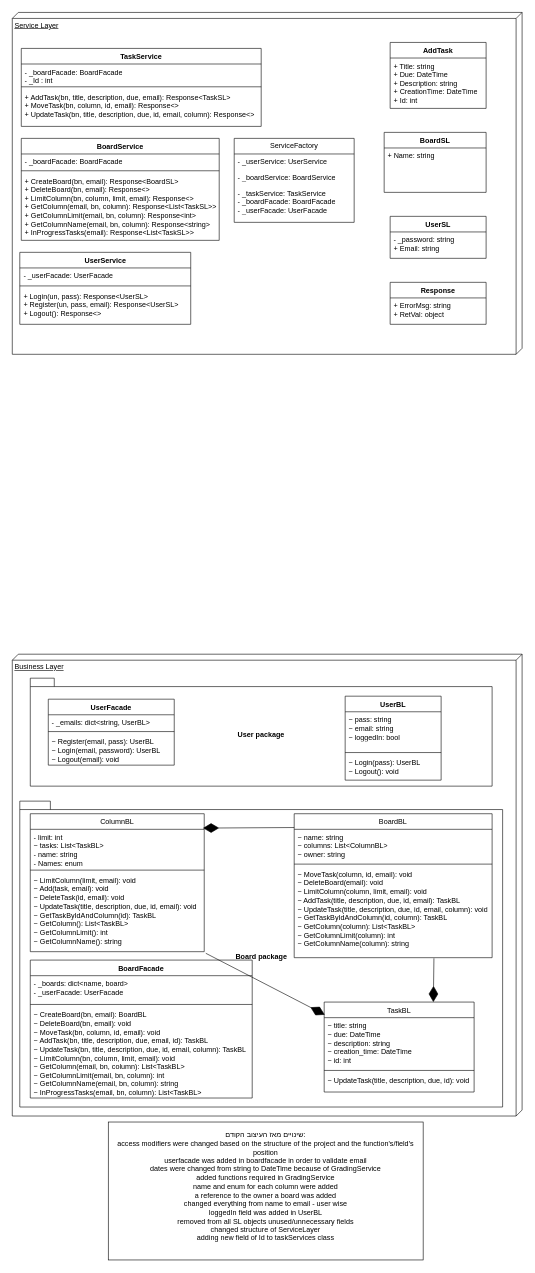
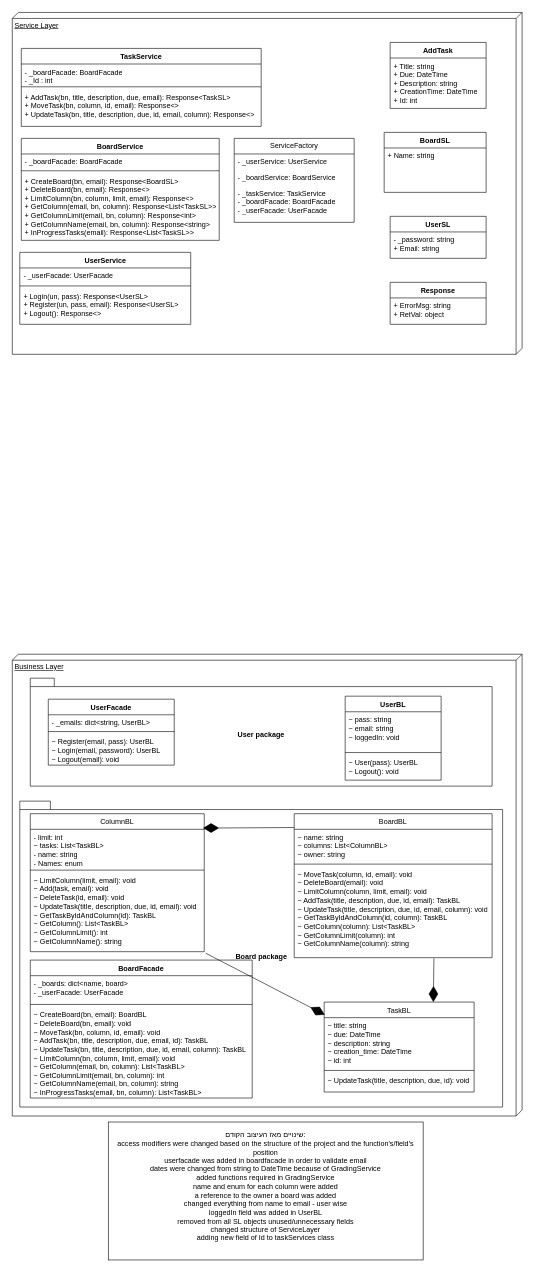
node "~ pass: string ~ email: string ~ loggedIn: bool": label "~ pass: string ~ email: string ~ loggedIn: bool" -> "~ pass: string ~ email: string ~ loggedIn: void"
node "~ Login(pass): UserBL ~ Logout(): void": label "~ Login(pass): UserBL ~ Logout(): void" -> "~ User(pass): UserBL ~ Logout(): void"
